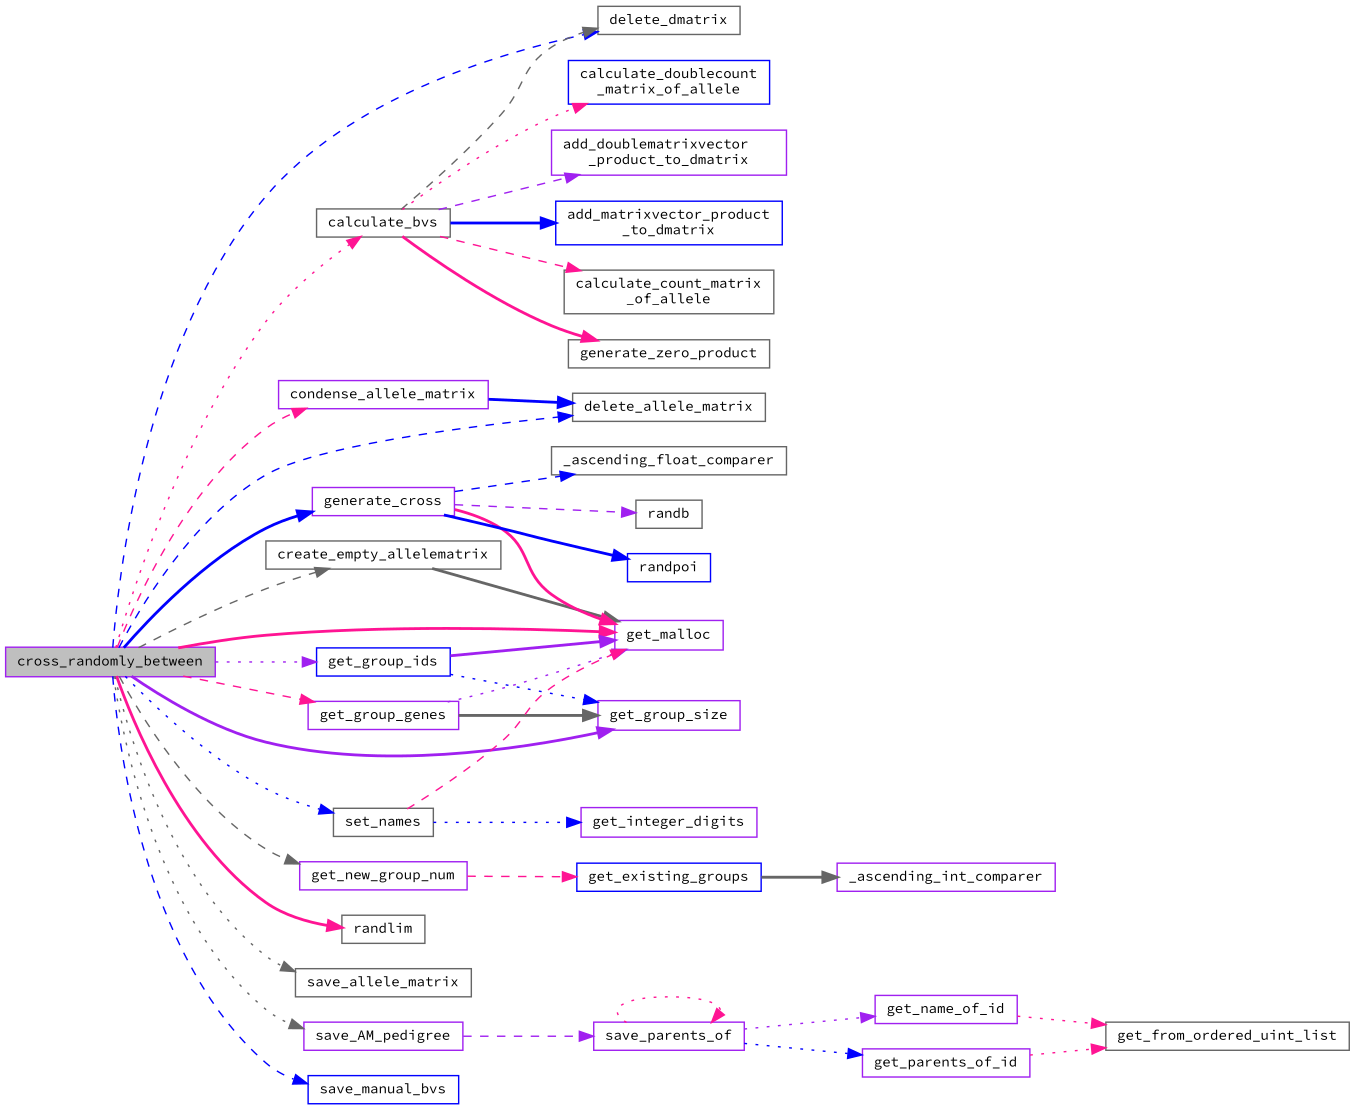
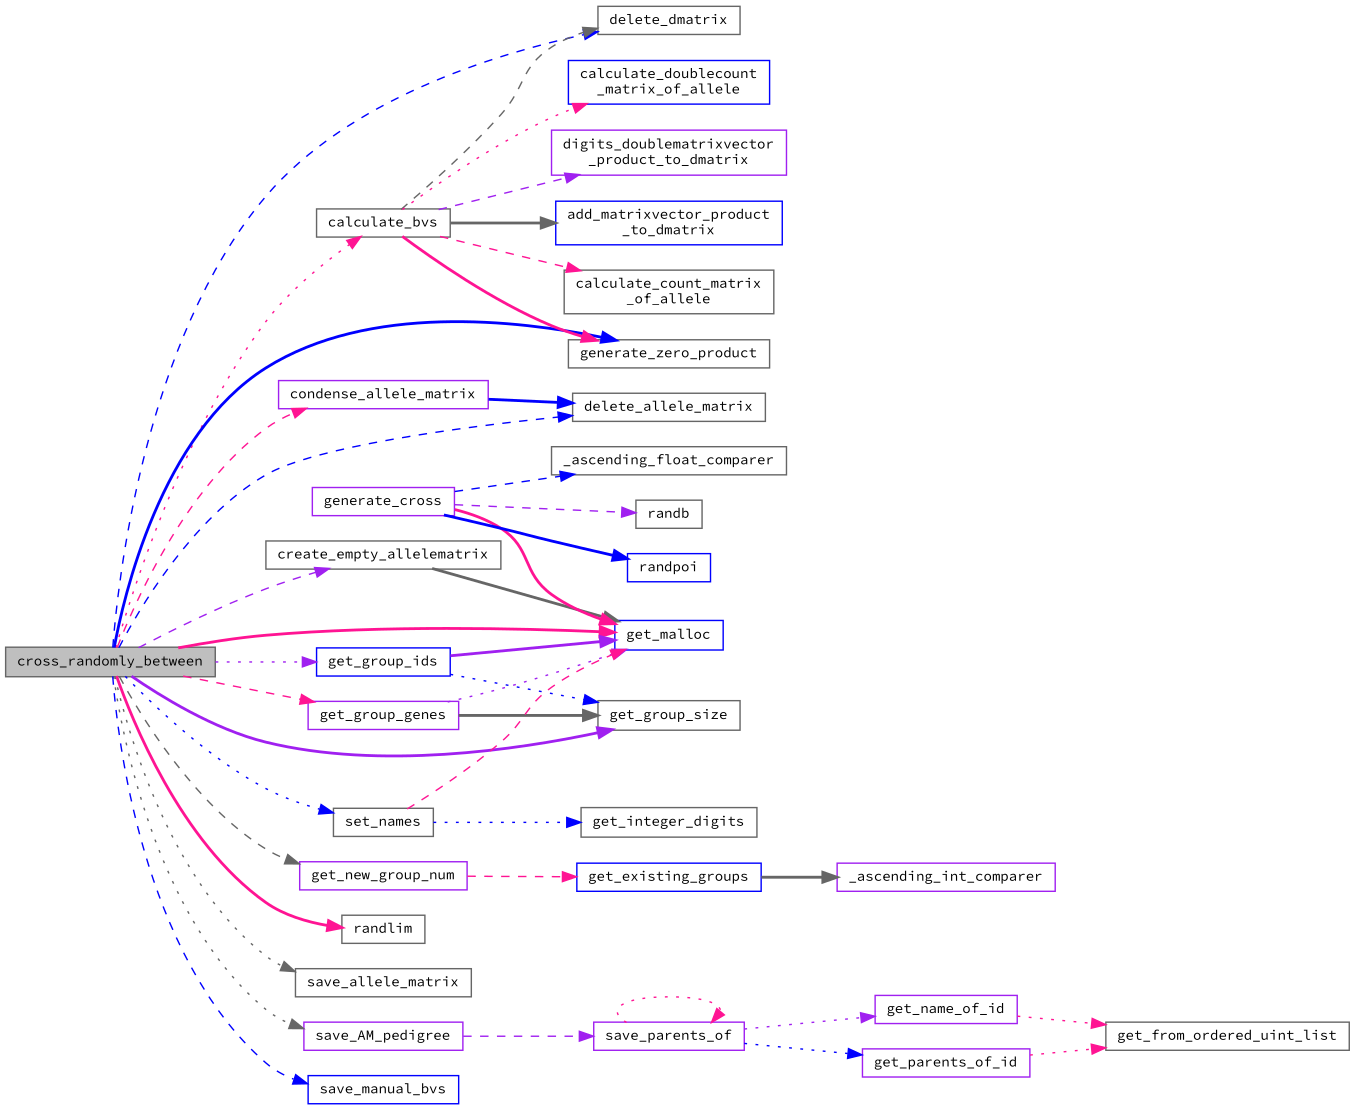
node "add_doublematrixvector _product_to_dmatrix": label "add_doublematrixvector _product_to_dmatrix" -> "digits_doublematrixvector _product_to_dmatrix"
edge "calculate_bvs" -> "add_matrixvector_product _to_dmatrix": color blue -> gray40
edge "cross_randomly_between" -> "generate_cross": now "cross_randomly_between" -> "generate_zero_product"
edge "cross_randomly_between" -> "create_empty_allelematrix": color gray40 -> purple
node "get_malloc": color purple -> blue
node "cross_randomly_between": color purple -> gray40
node "get_group_size": color purple -> gray40
node "get_integer_digits": color purple -> gray40
